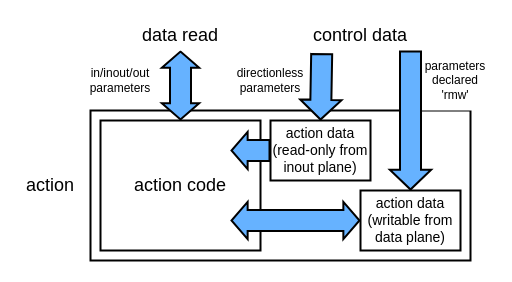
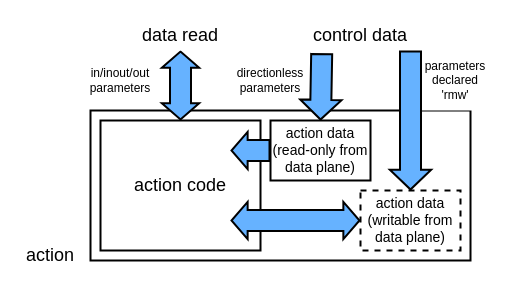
node "action data (read-only from inout plane)": label "action data (read-only from inout plane)" -> "action data (read-only from data plane)"
node "action": moved (51, 186) -> (51, 256)
node "action data (writable from data plane)": style solid -> dashed
